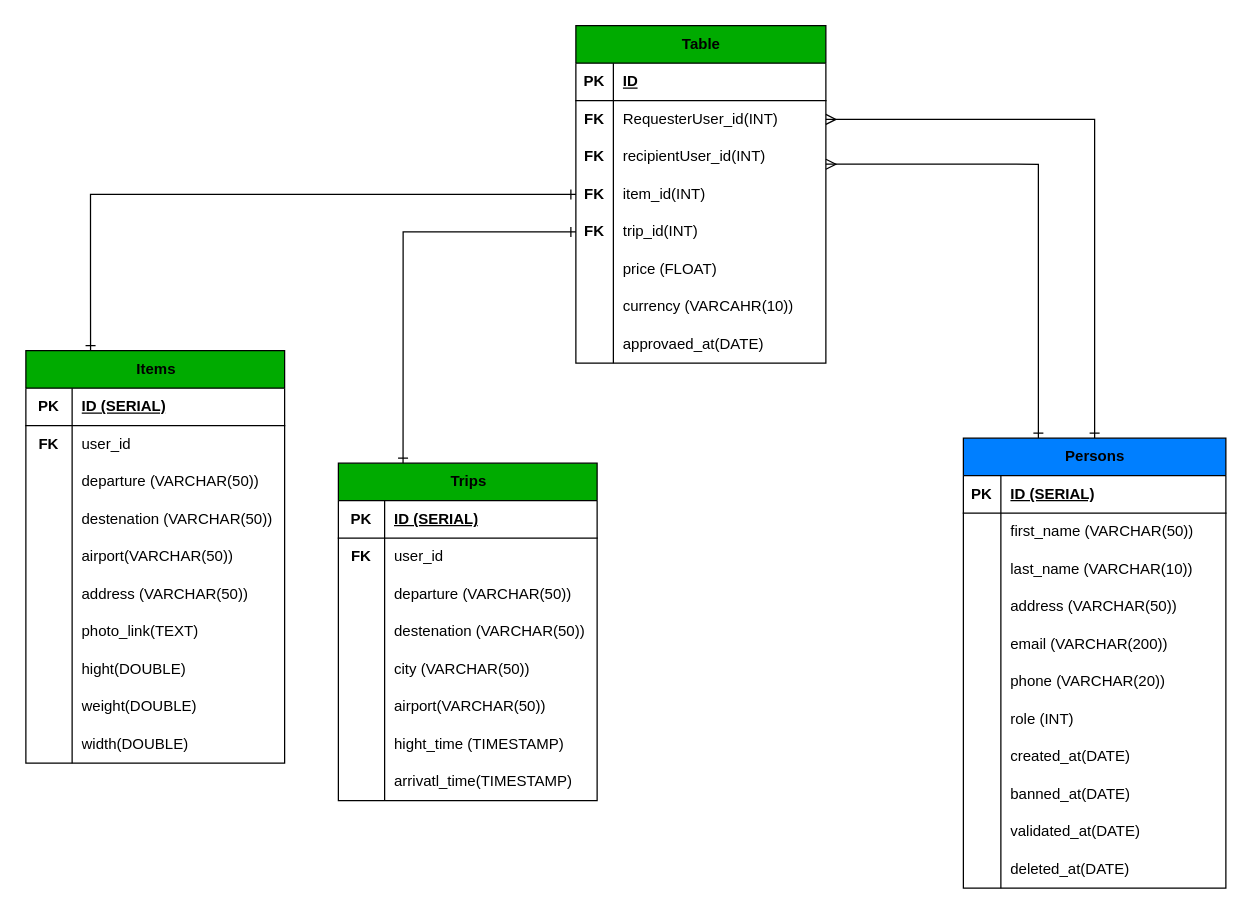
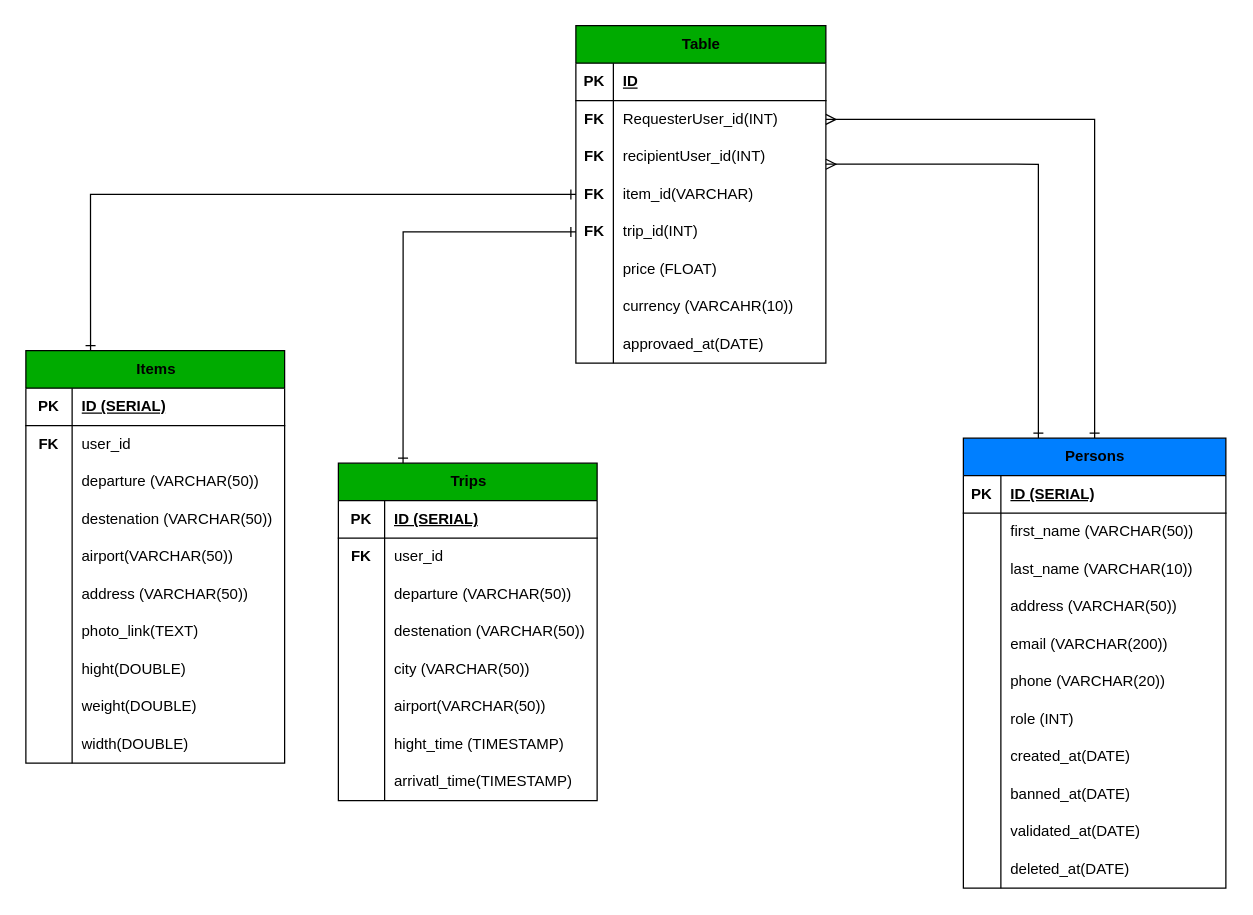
node "item_id(INT)": label "item_id(INT)" -> "item_id(VARCHAR)"
